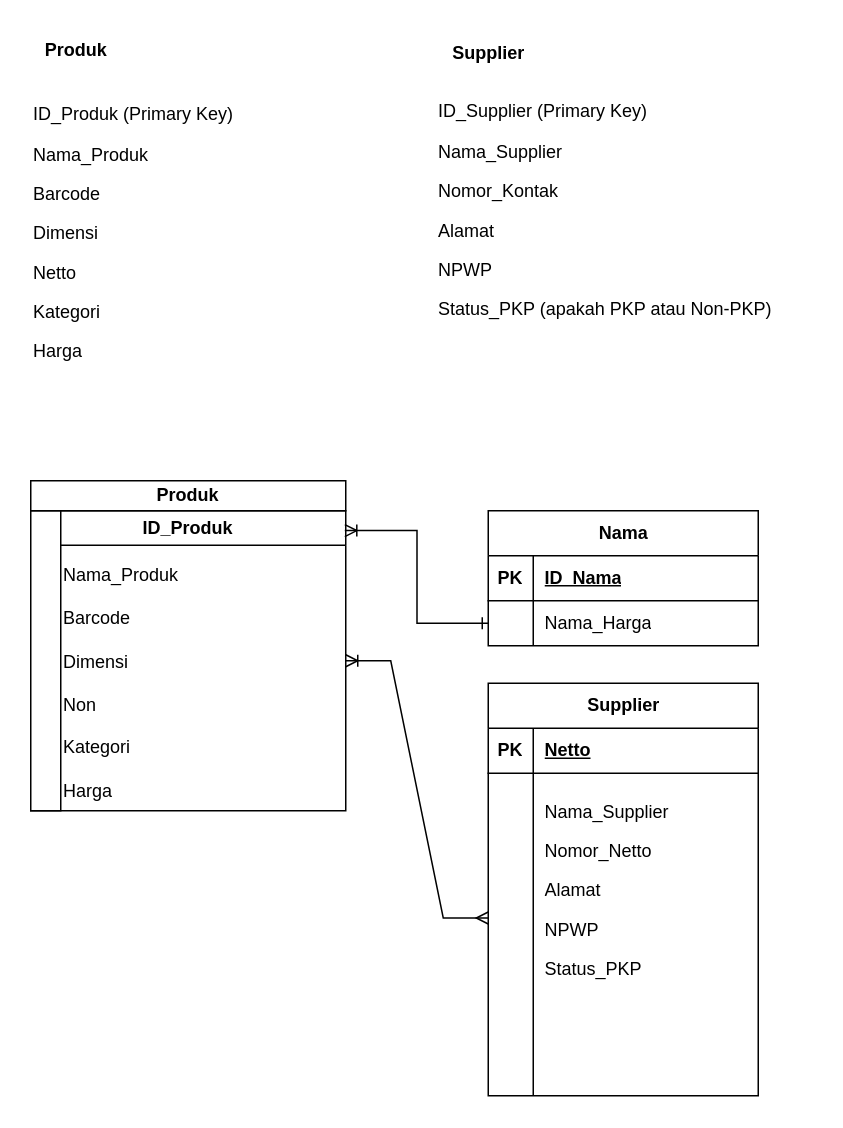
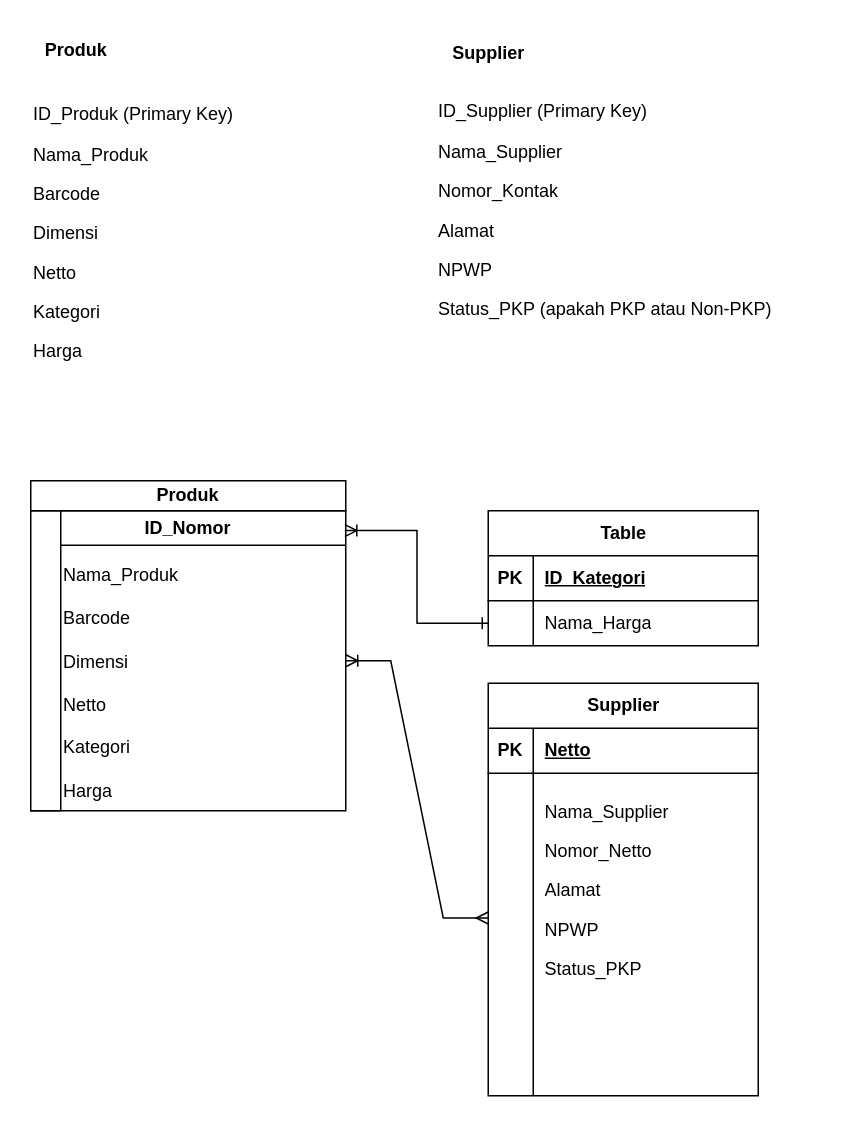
node "ID_Produk": label "ID_Produk" -> "ID_Nomor"
node "Nama": label "Nama" -> "Table"
node "ID_Nama": label "ID_Nama" -> "ID_Kategori"
node "Nama_Produk Barcode Dimensi Non Kategori Harga": label "Nama_Produk Barcode Dimensi Non Kategori Harga" -> "Nama_Produk Barcode Dimensi Netto Kategori Harga"
